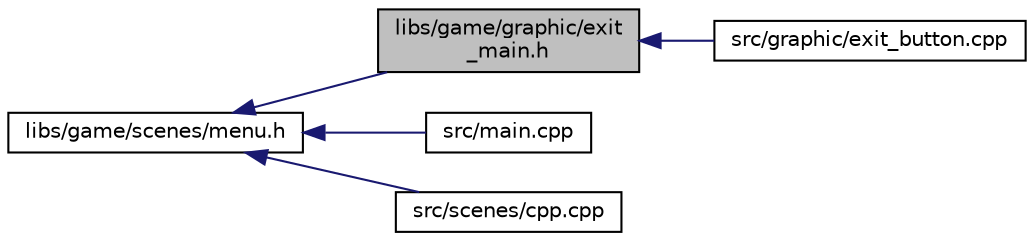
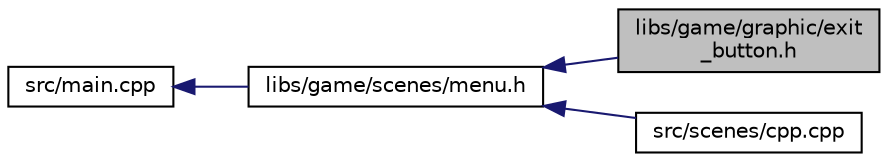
node "libs/game/graphic/exit _main.h": label "libs/game/graphic/exit _main.h" -> "libs/game/graphic/exit _button.h"
node "src/graphic/exit_button.cpp": removed
edge "src/main.cpp" -> "libs/game/scenes/menu.h": reversed
